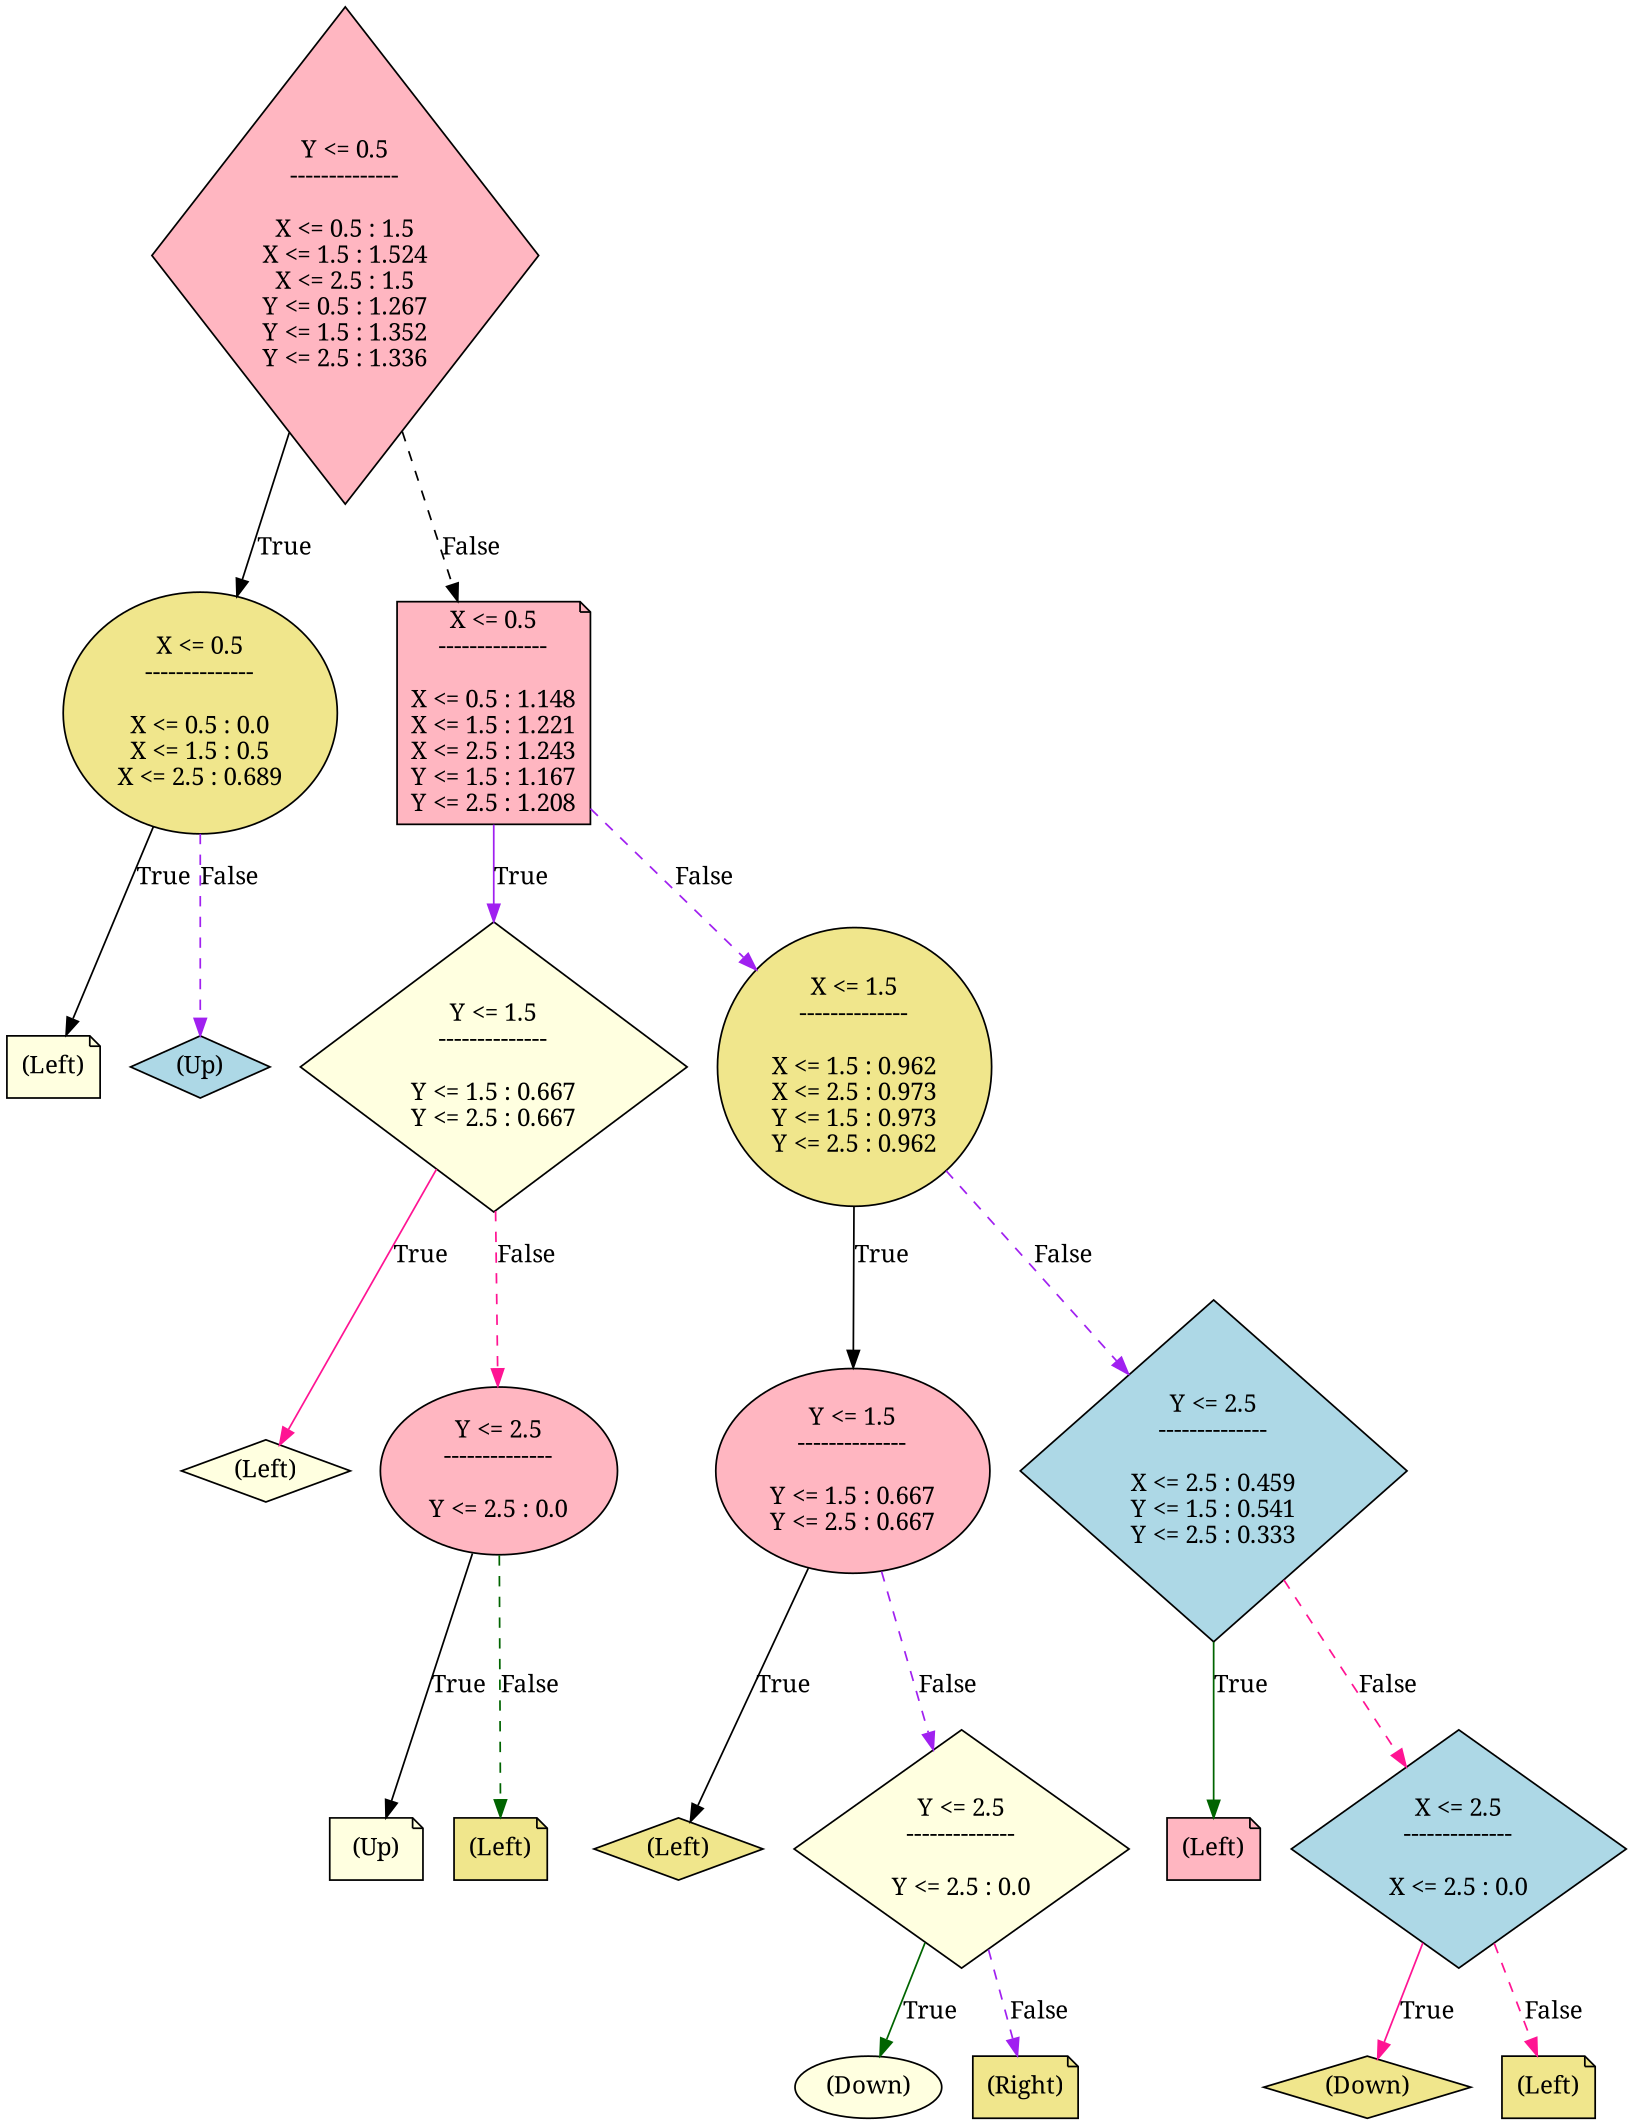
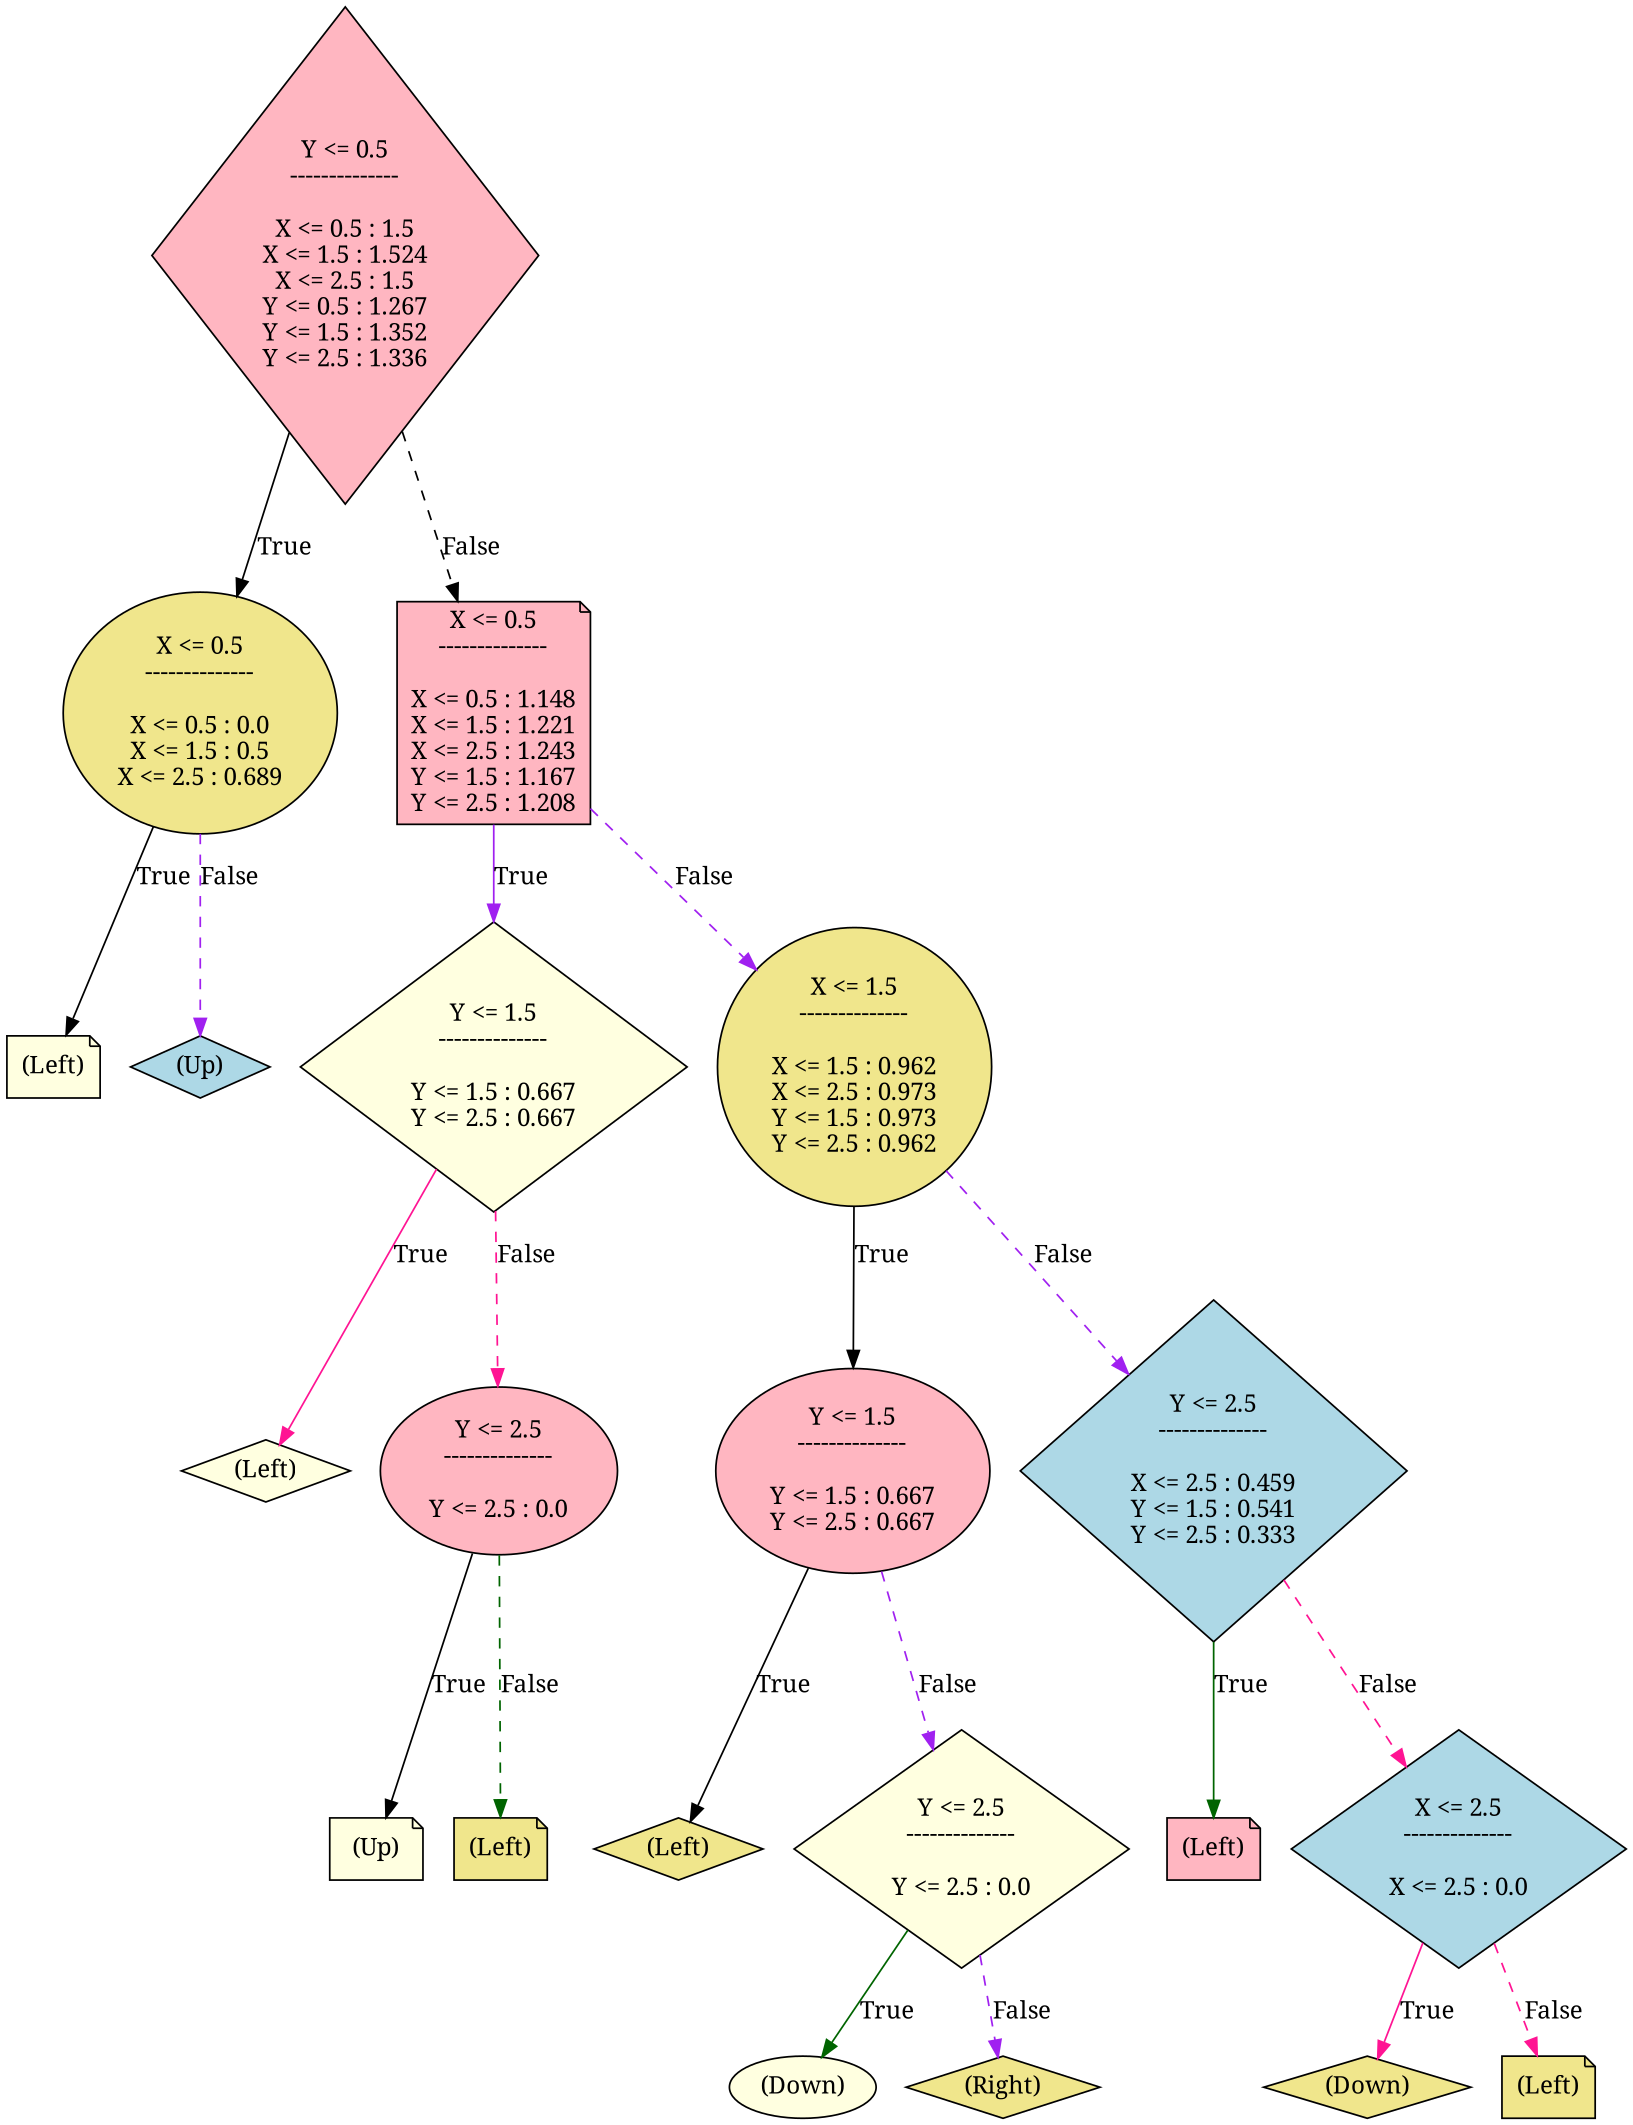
node "(Right)": shape note -> diamond
